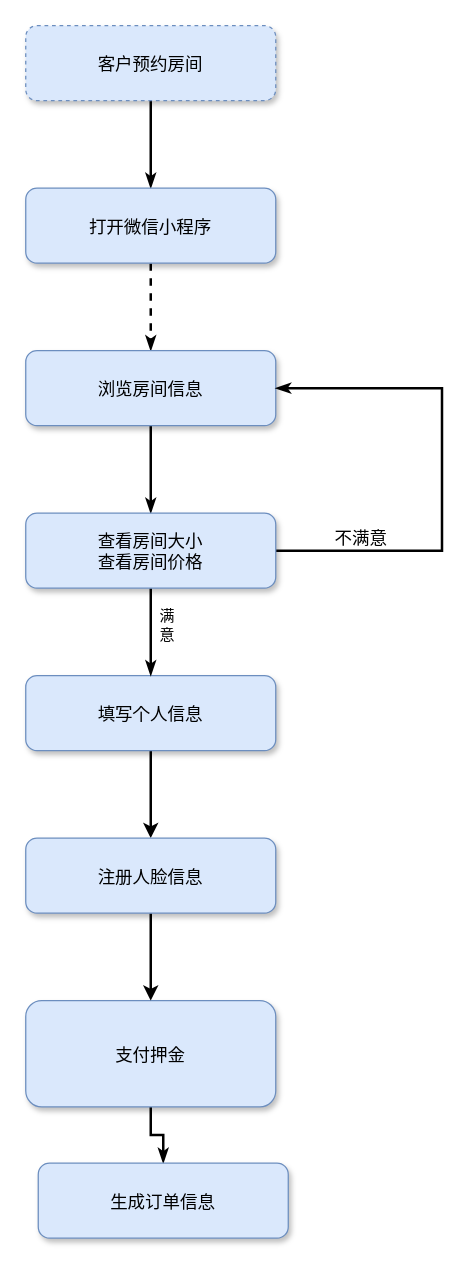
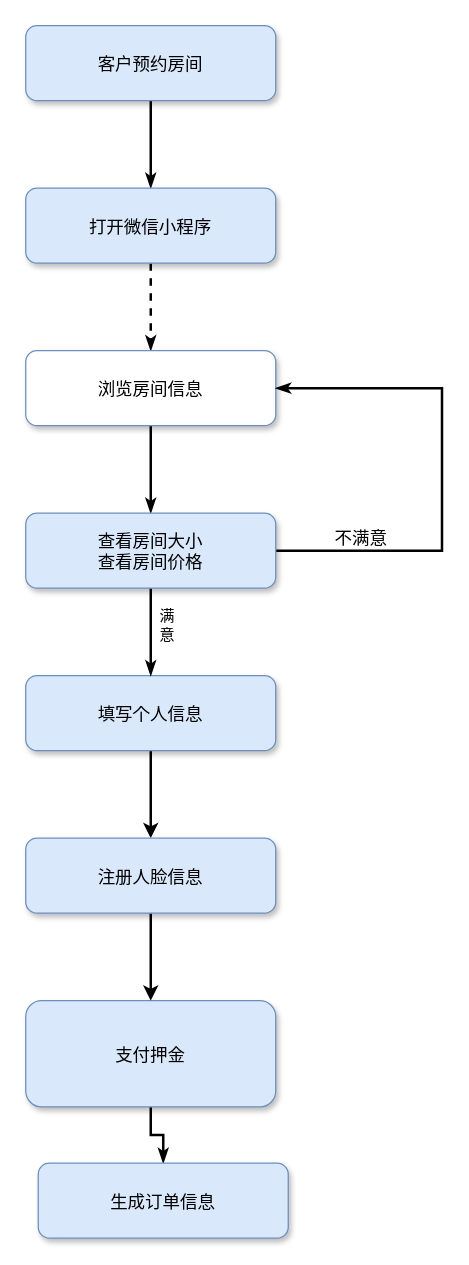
node "客户预约房间": style dashed -> solid
node "浏览房间信息": fillcolor #dae8fc -> #ffffff
